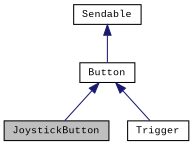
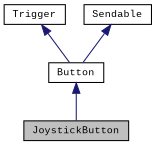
edge "Trigger" -> "Button": reversed
